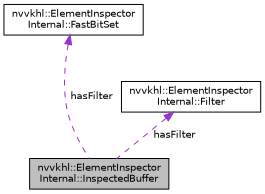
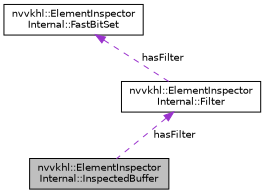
edge "nvvkhl::ElementInspector Internal::InspectedBuffer" -> "nvvkhl::ElementInspector Internal::FastBitSet": now "nvvkhl::ElementInspector Internal::Filter" -> "nvvkhl::ElementInspector Internal::FastBitSet"
